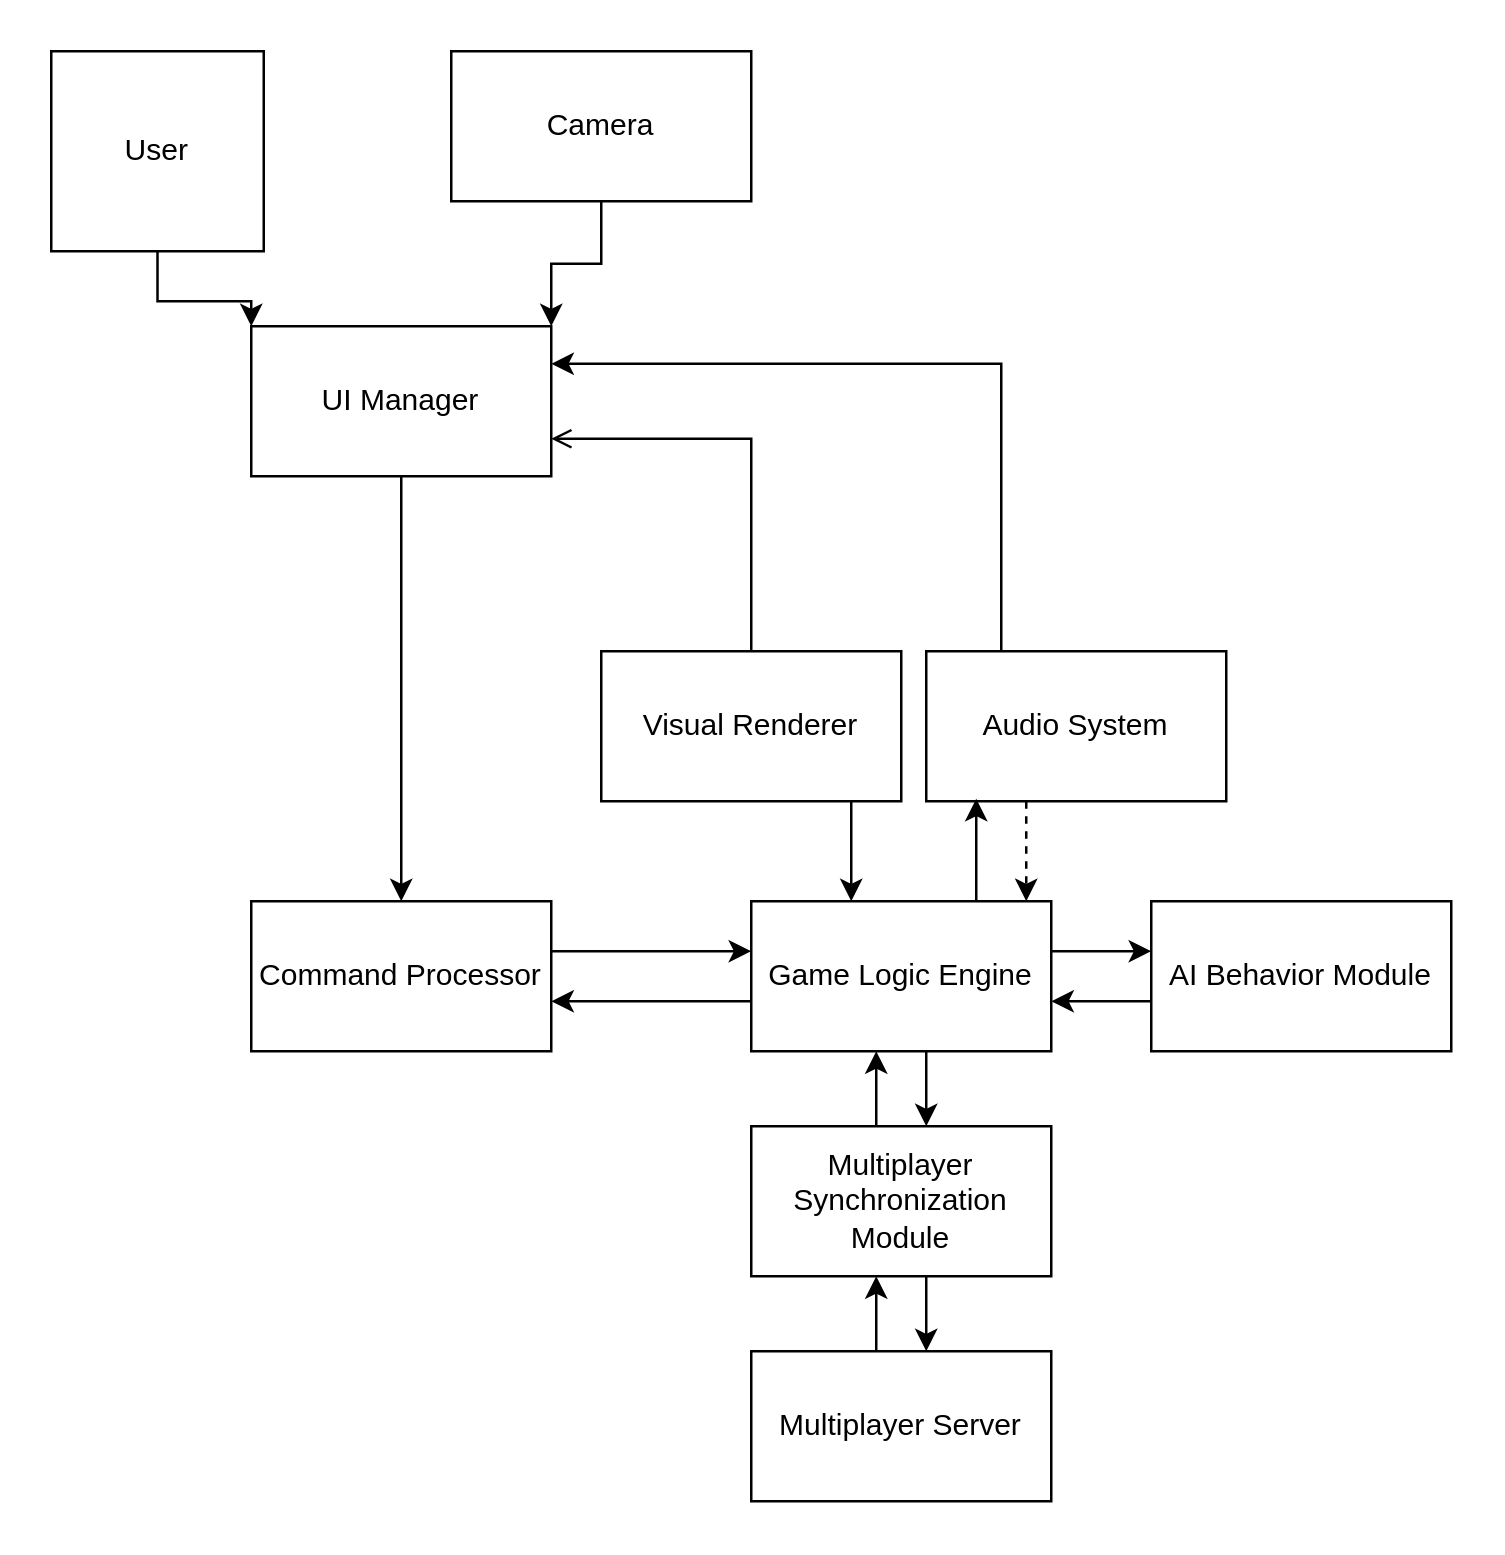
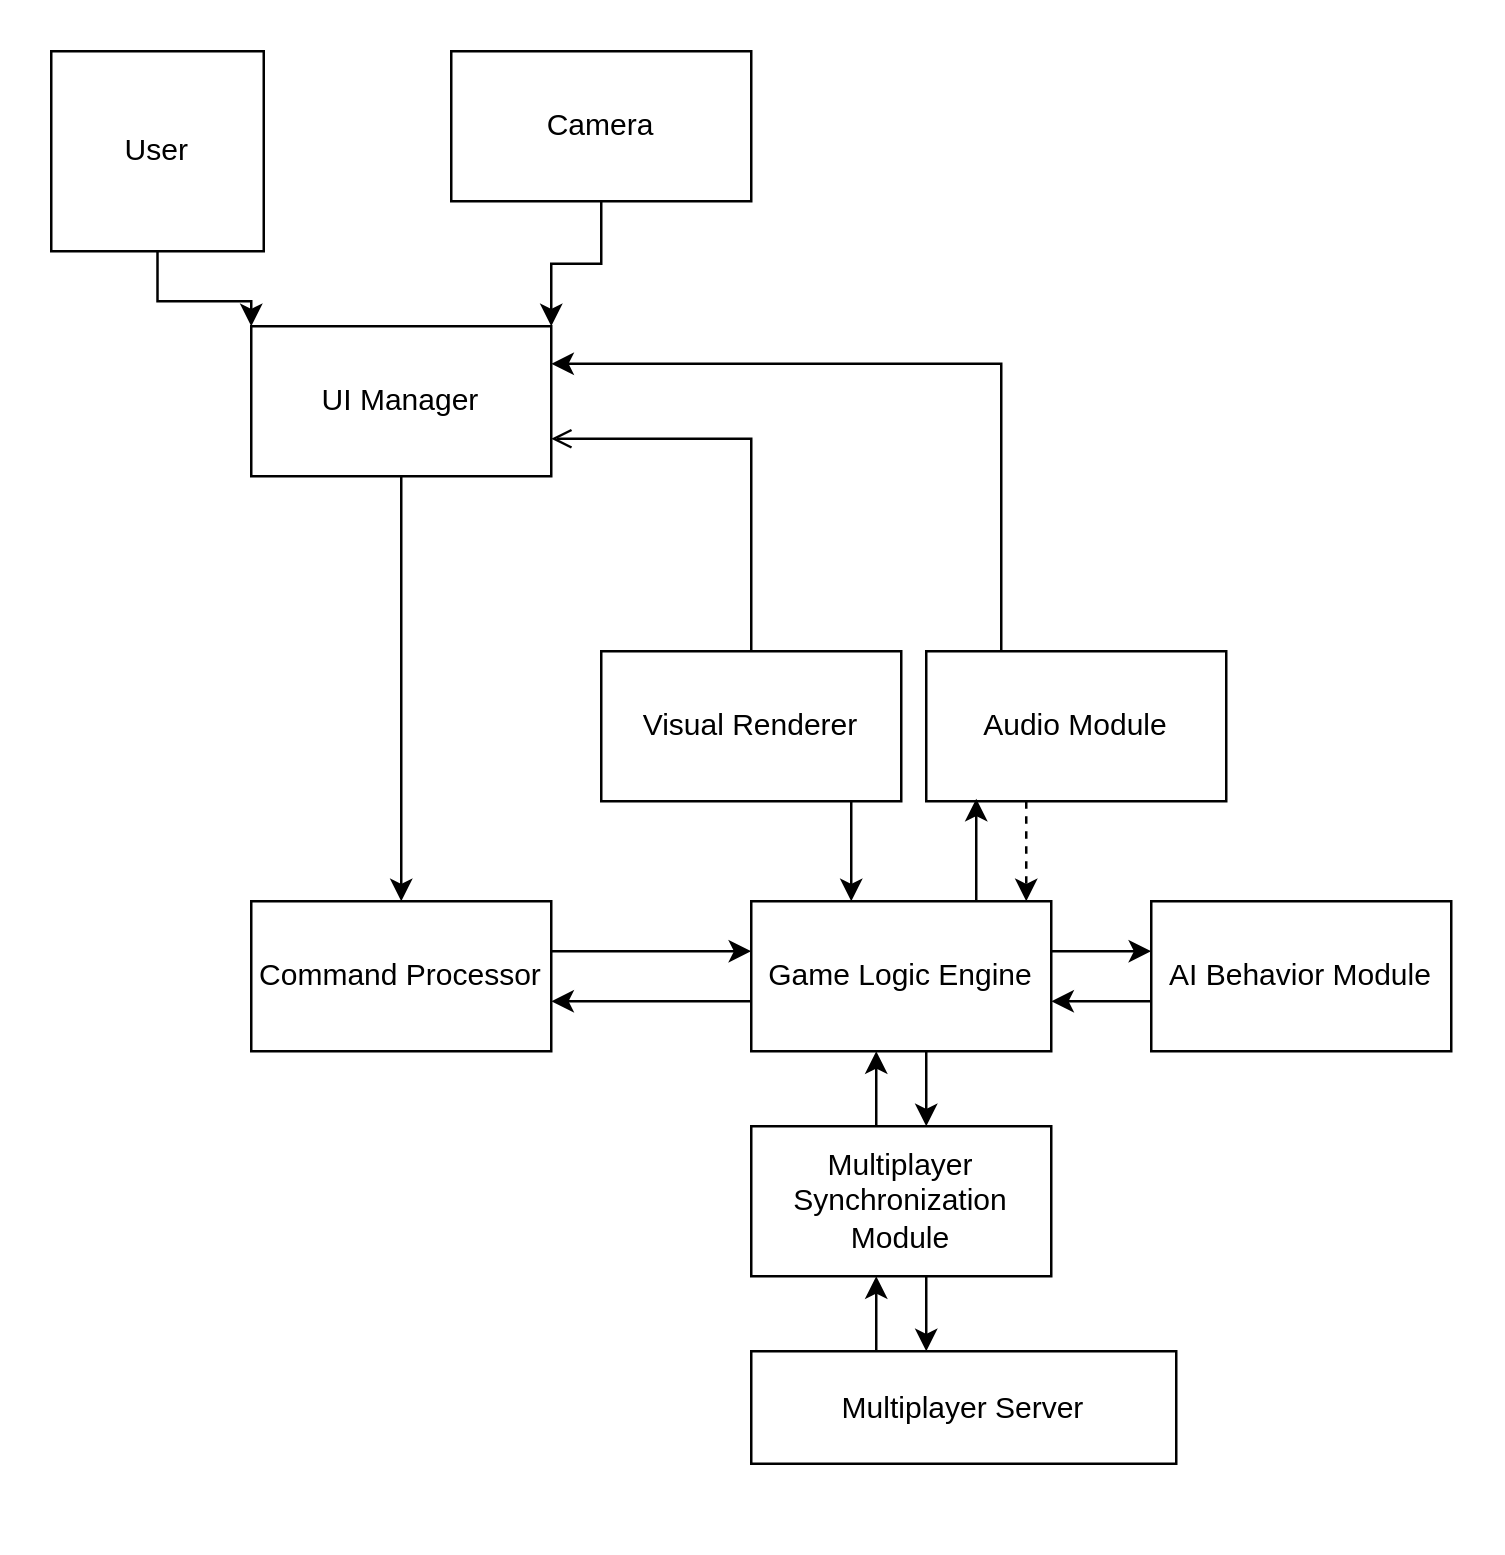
node "Audio System": label "Audio System" -> "Audio Module"
node "Multiplayer Server": size 300x150 -> 425x113
